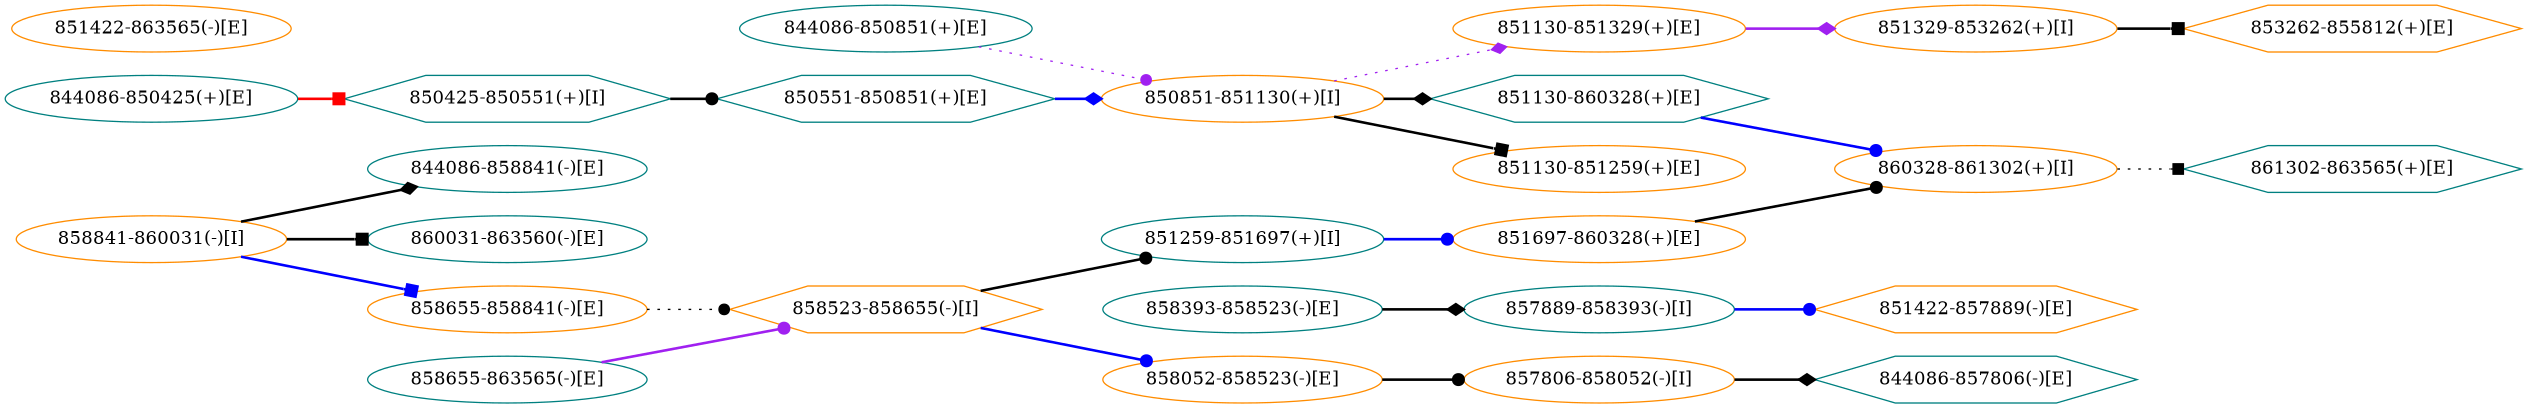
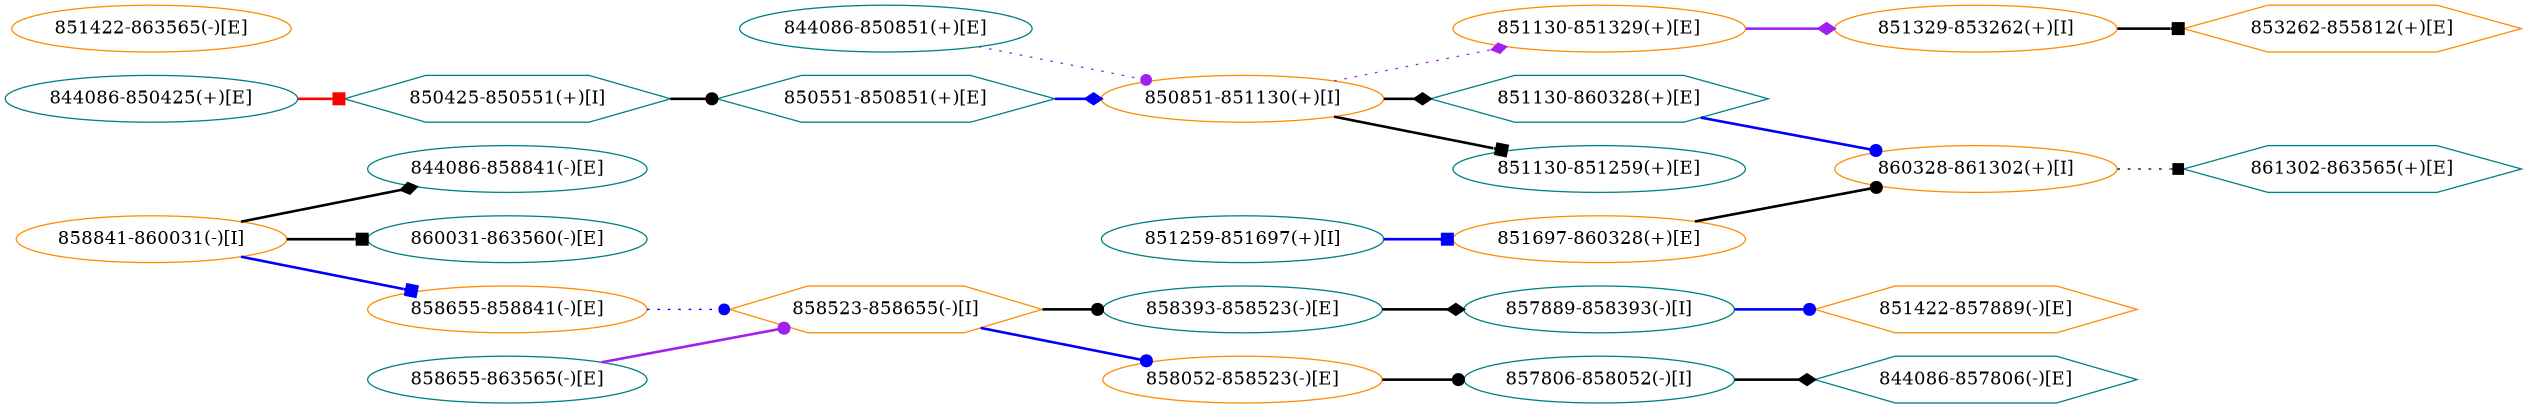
node "851130-851259(+)[E]": color darkorange -> teal
edge "851259-851697(+)[I]" -> "851697-860328(+)[E]": arrowhead dot -> box
edge "858523-858655(-)[I]" -> "851259-851697(+)[I]": now "858523-858655(-)[I]" -> "858393-858523(-)[E]"
edge "858655-858841(-)[E]" -> "858523-858655(-)[I]": color black -> blue
node "857806-858052(-)[I]": color darkorange -> teal
